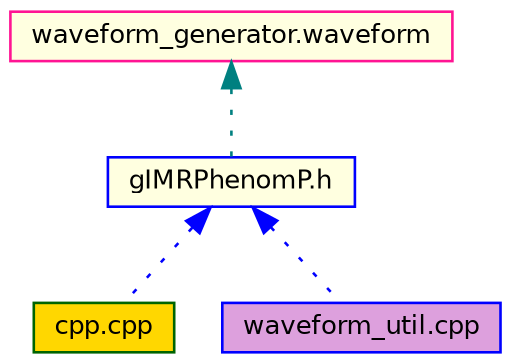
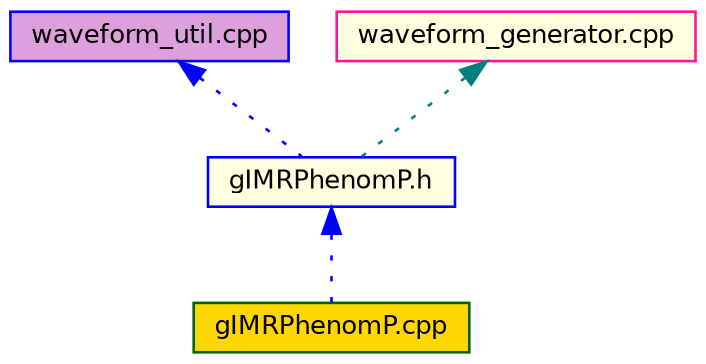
node "waveform_generator.waveform": label "waveform_generator.waveform" -> "waveform_generator.cpp"
edge "waveform_util.cpp" -> "gIMRPhenomP.h": reversed
node "cpp.cpp": label "cpp.cpp" -> "gIMRPhenomP.cpp"
